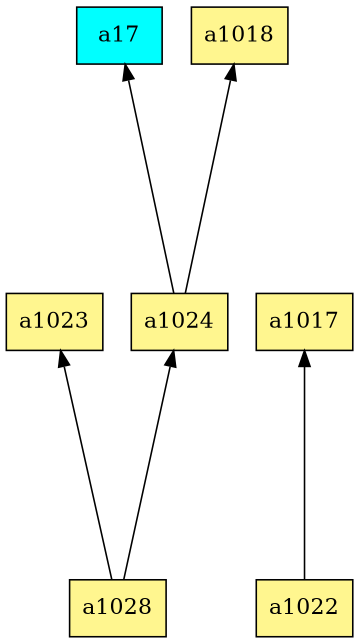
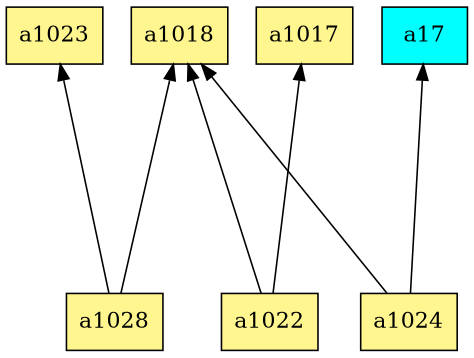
edge "a1022" -> "a1018": added
edge "a1028" -> "a1024": now "a1028" -> "a1018"
